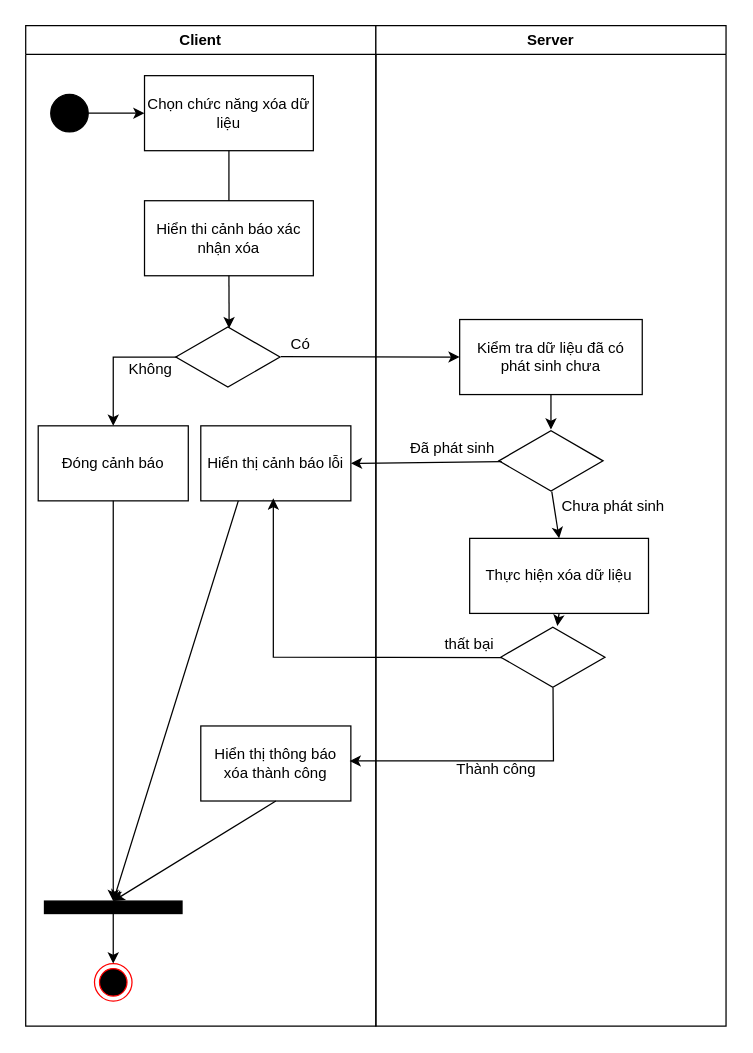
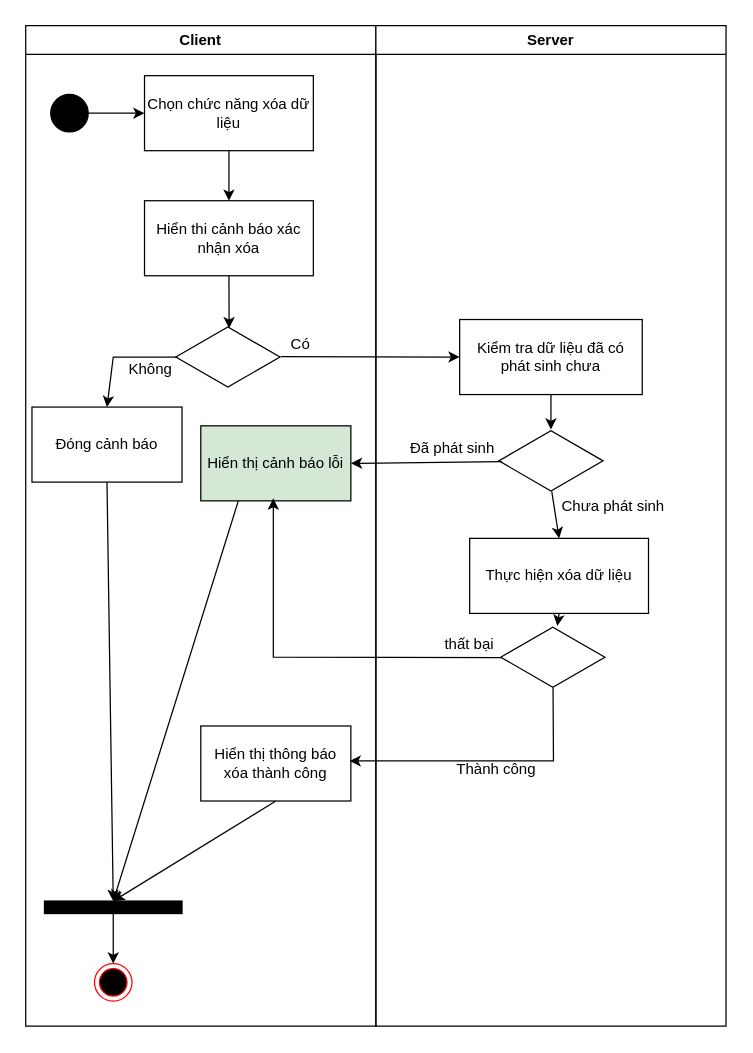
edge "Chọn chức năng xóa dữ liệu" -- "Hiển thi cảnh báo xác nhận xóa": arrowhead none -> classic
node "Đóng cảnh báo": moved (113, 463) -> (107, 444)
node "Hiển thị cảnh báo lỗi": fillcolor #ffffff -> #d5e8d4
